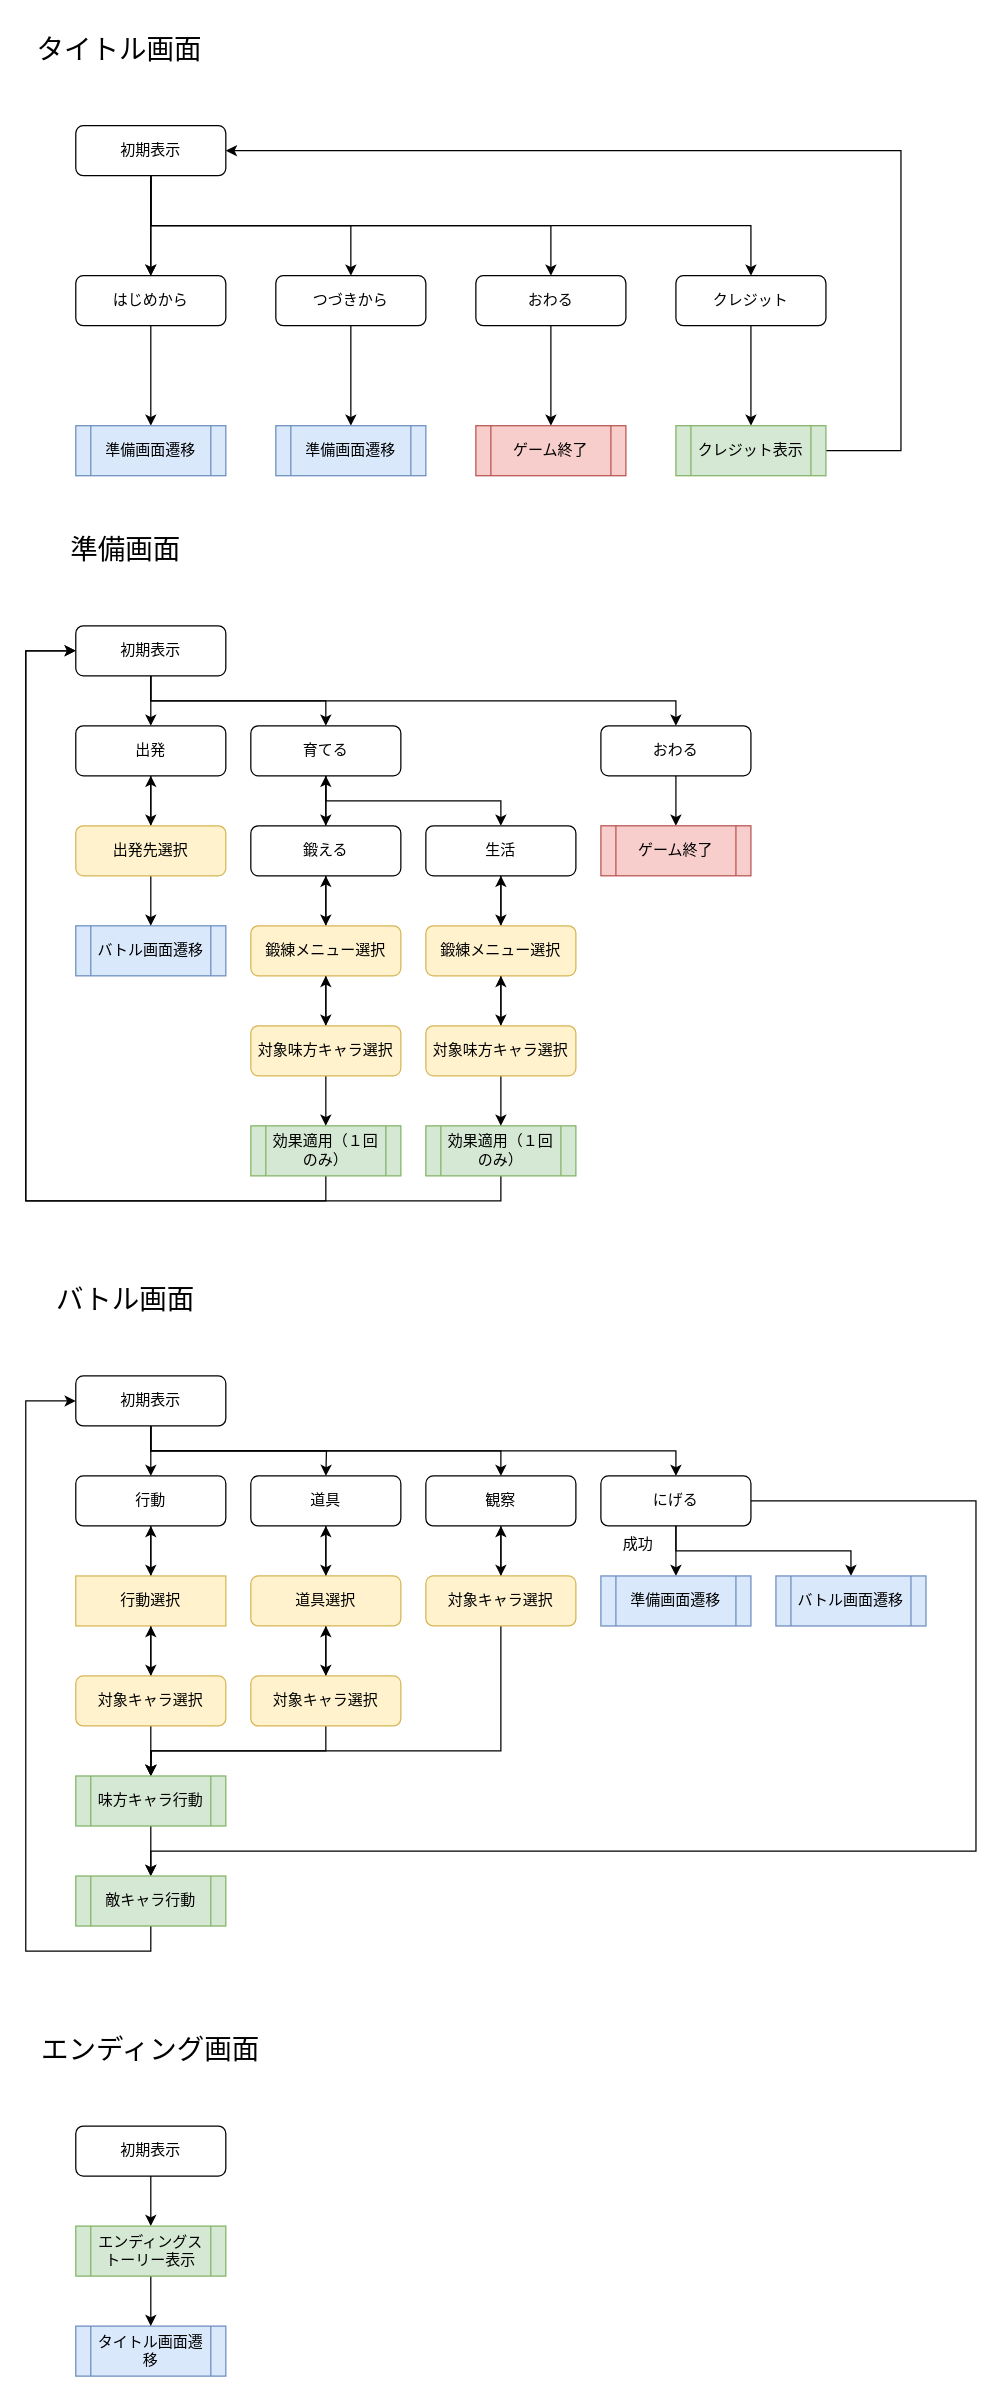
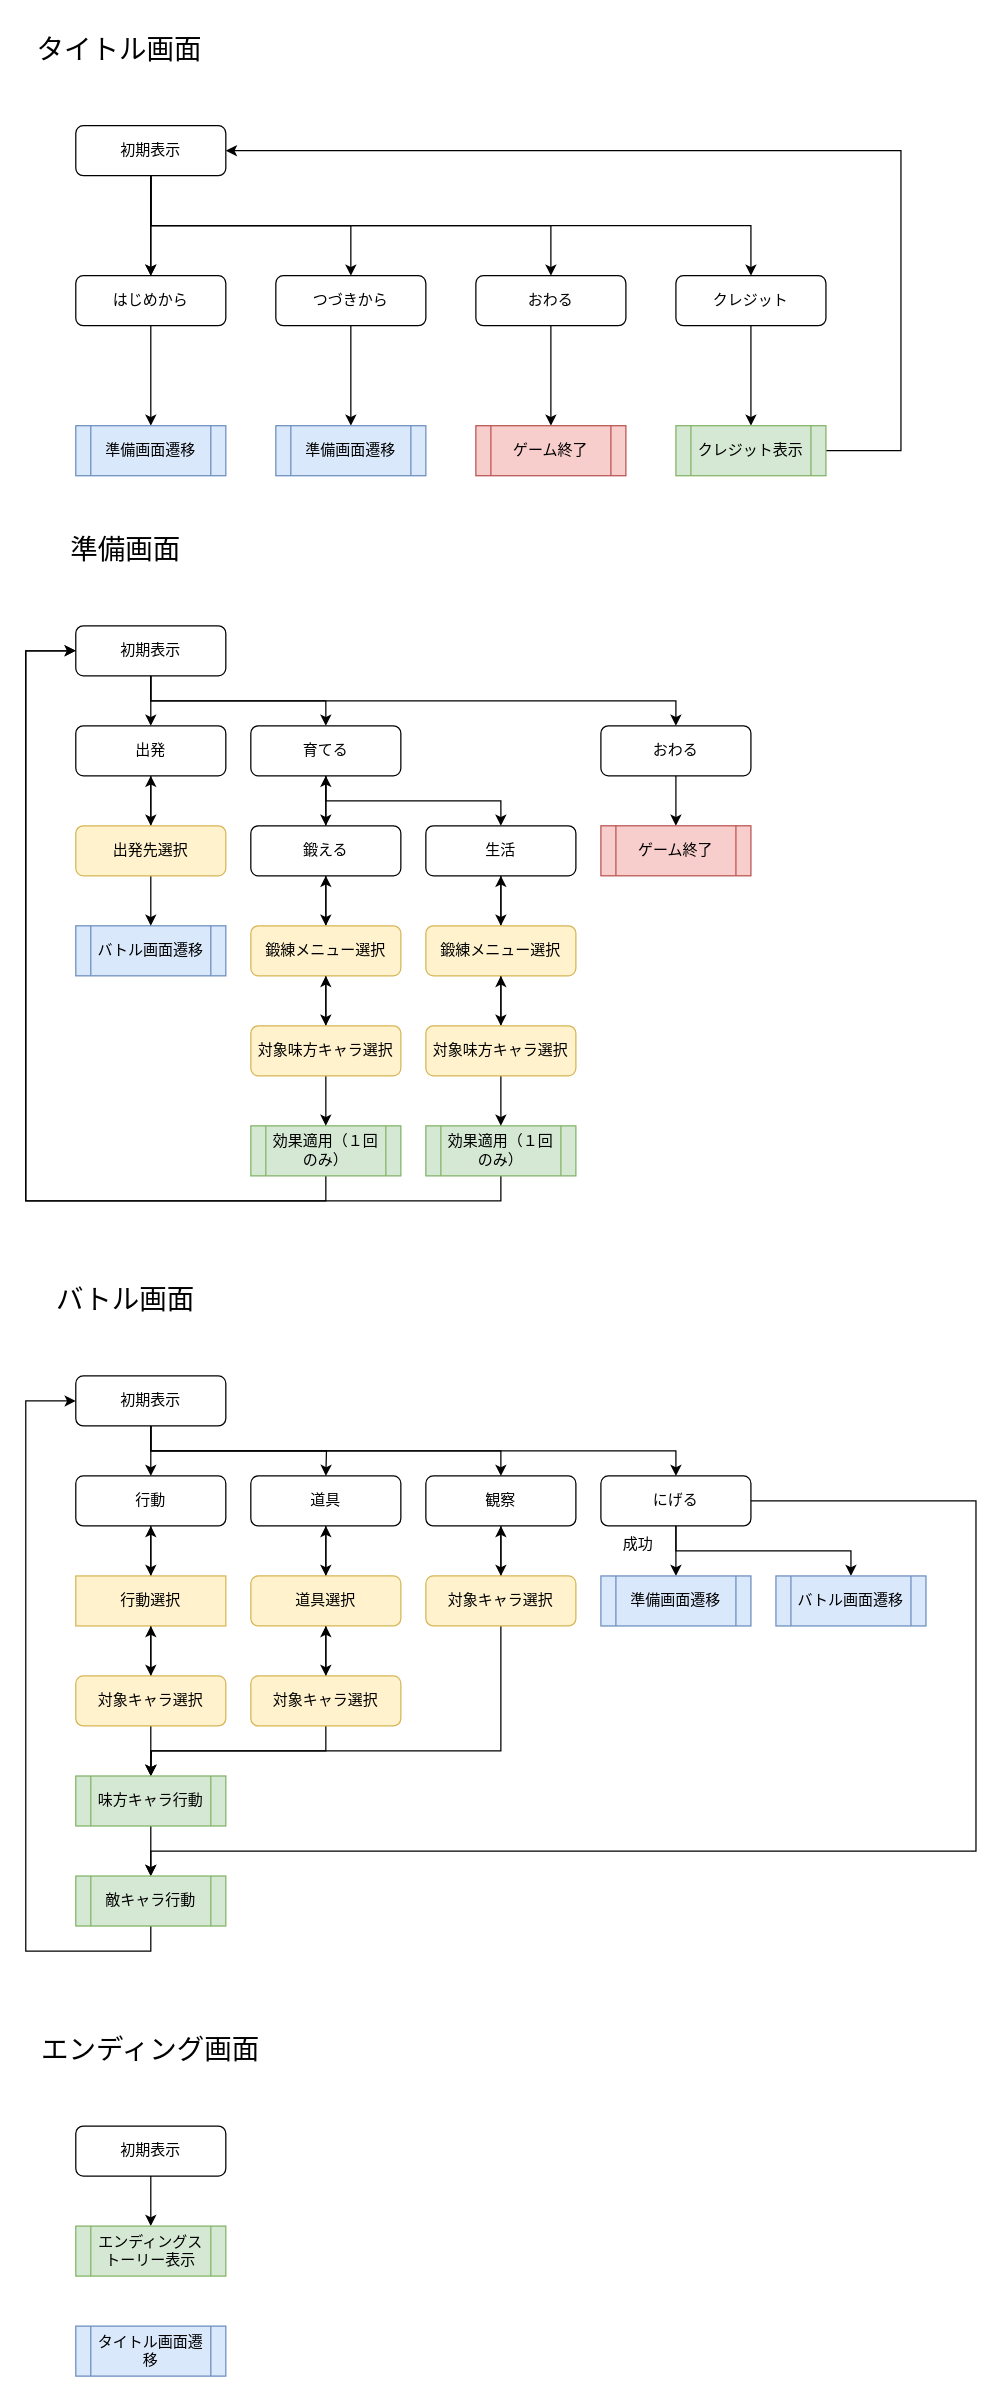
edge "エンディングストーリー表示" -> "タイトル画面遷移": removed
